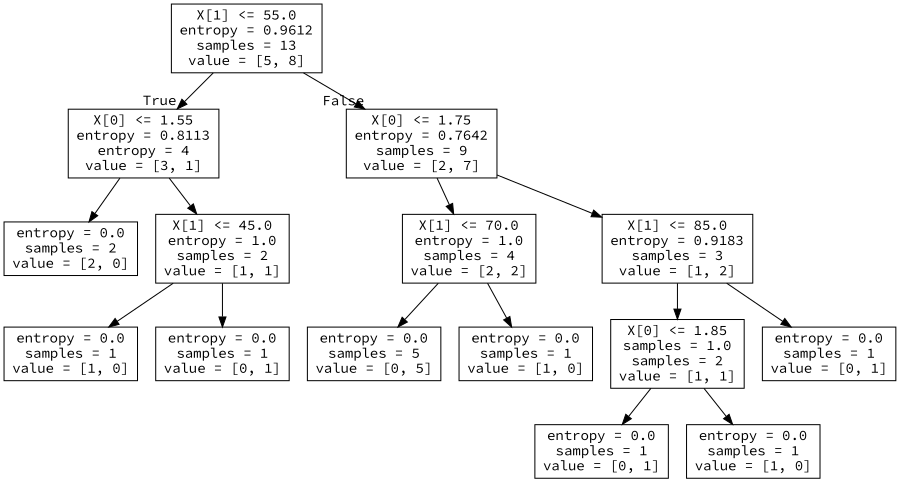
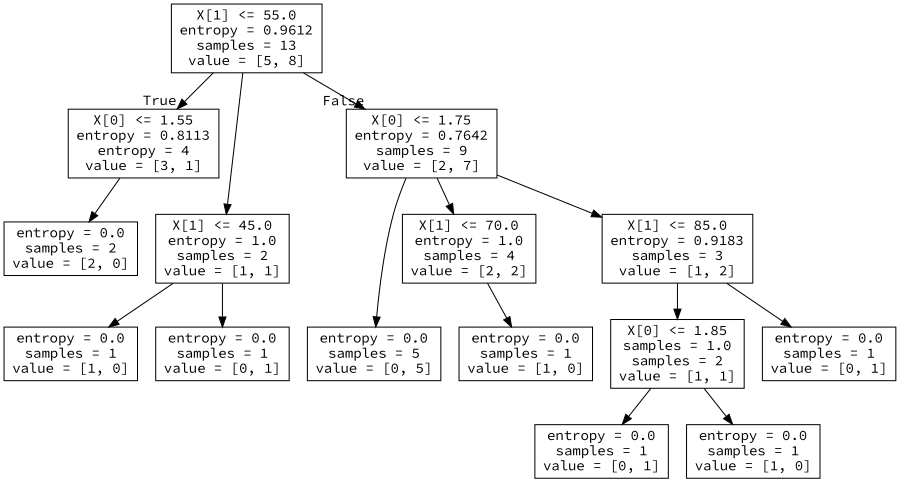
edge "X[0] <= 1.55 entropy = 0.8113 entropy = 4 value = [3, 1]" -> "X[1] <= 45.0 entropy = 1.0 samples = 2 value = [1, 1]": now "X[1] <= 55.0 entropy = 0.9612 samples = 13 value = [5, 8]" -> "X[1] <= 45.0 entropy = 1.0 samples = 2 value = [1, 1]"
edge "X[1] <= 70.0 entropy = 1.0 samples = 4 value = [2, 2]" -> "entropy = 0.0 samples = 5 value = [0, 5]": now "X[0] <= 1.75 entropy = 0.7642 samples = 9 value = [2, 7]" -> "entropy = 0.0 samples = 5 value = [0, 5]"
